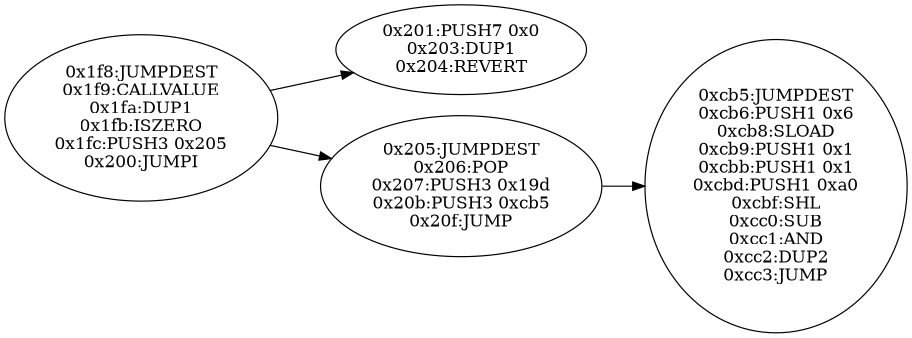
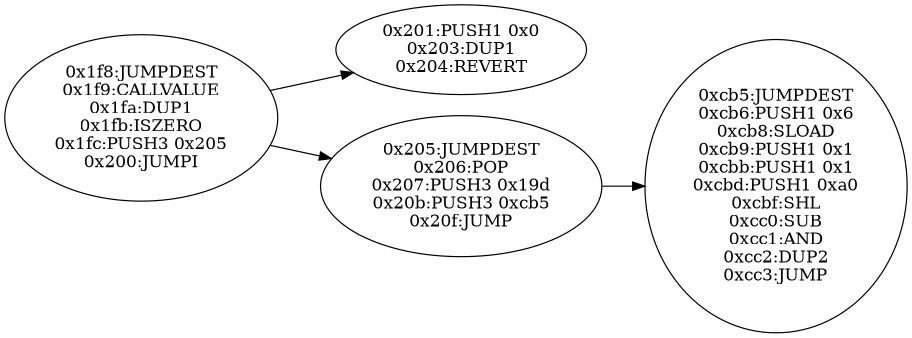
node "0x201:PUSH7 0x0 0x203:DUP1 0x204:REVERT": label "0x201:PUSH7 0x0 0x203:DUP1 0x204:REVERT" -> "0x201:PUSH1 0x0 0x203:DUP1 0x204:REVERT"
